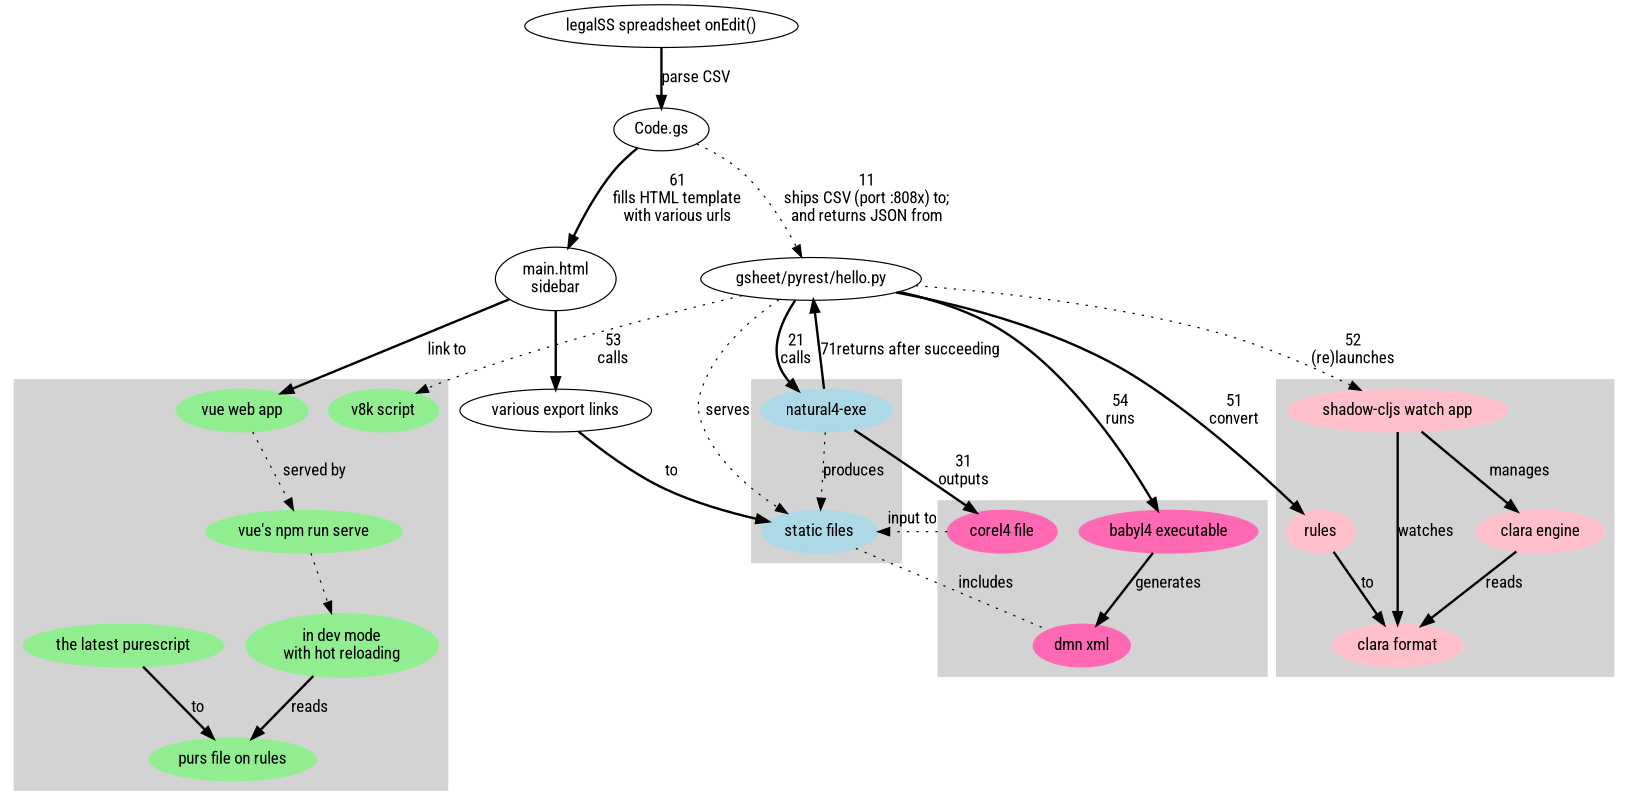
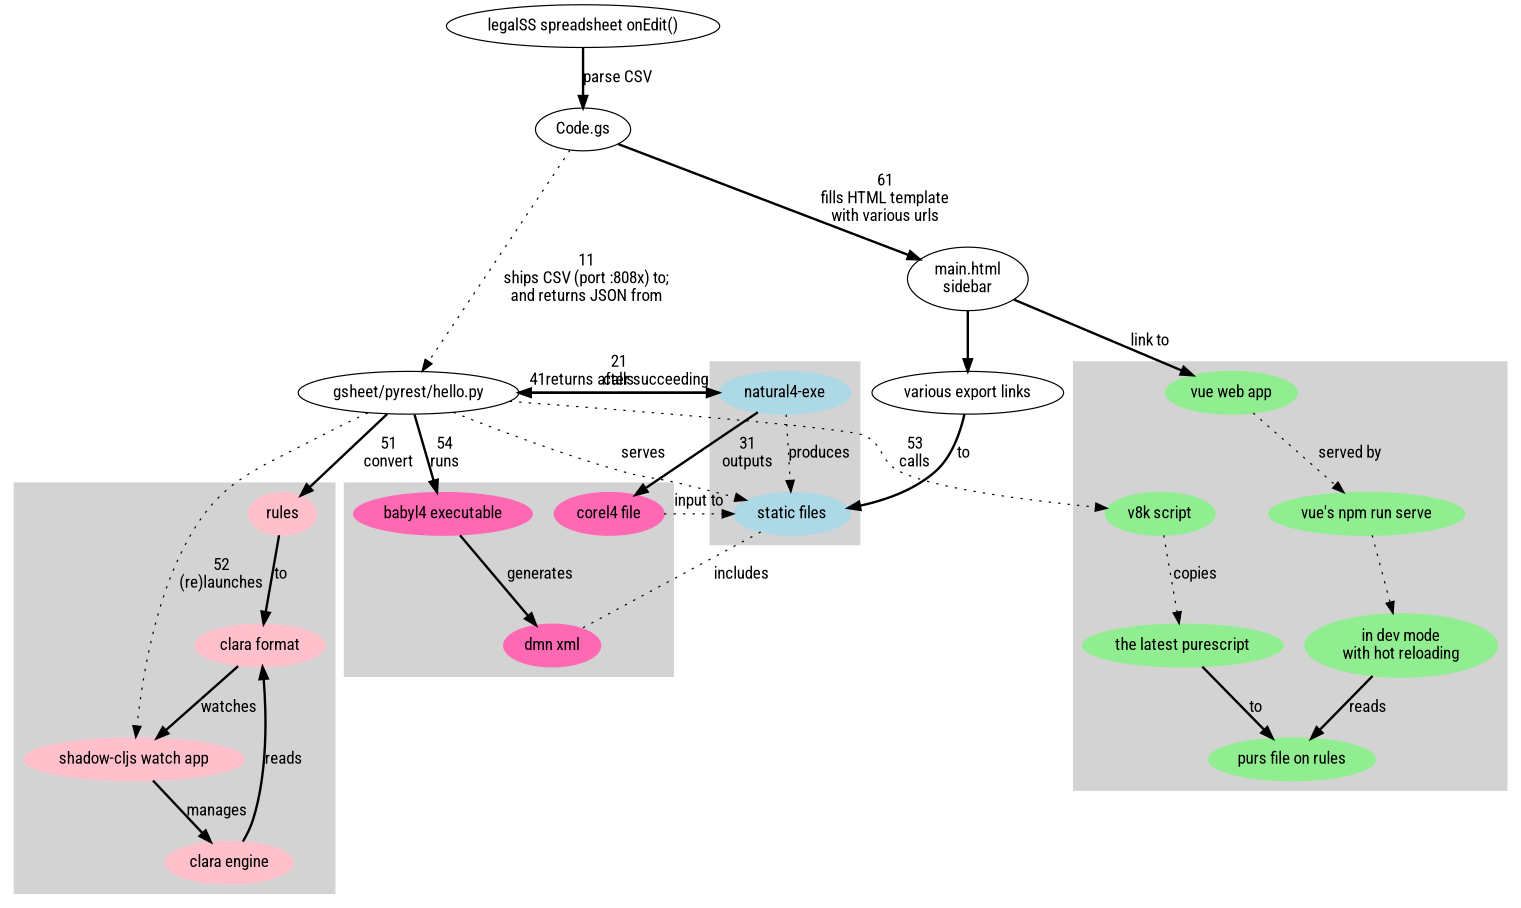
edge "natural4-exe" -> "gsheet/pyrest/hello.py": label "71returns after succeeding" -> "41returns after succeeding"
edge "shadow-cljs watch app" -> "clara format": reversed
edge "v8k script" -> "the latest purescript": added, label "copies"
